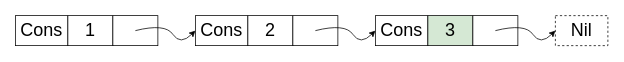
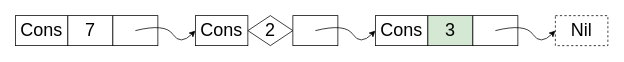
node "1": label "1" -> "7"
node "2": shape rectangle -> diamond
